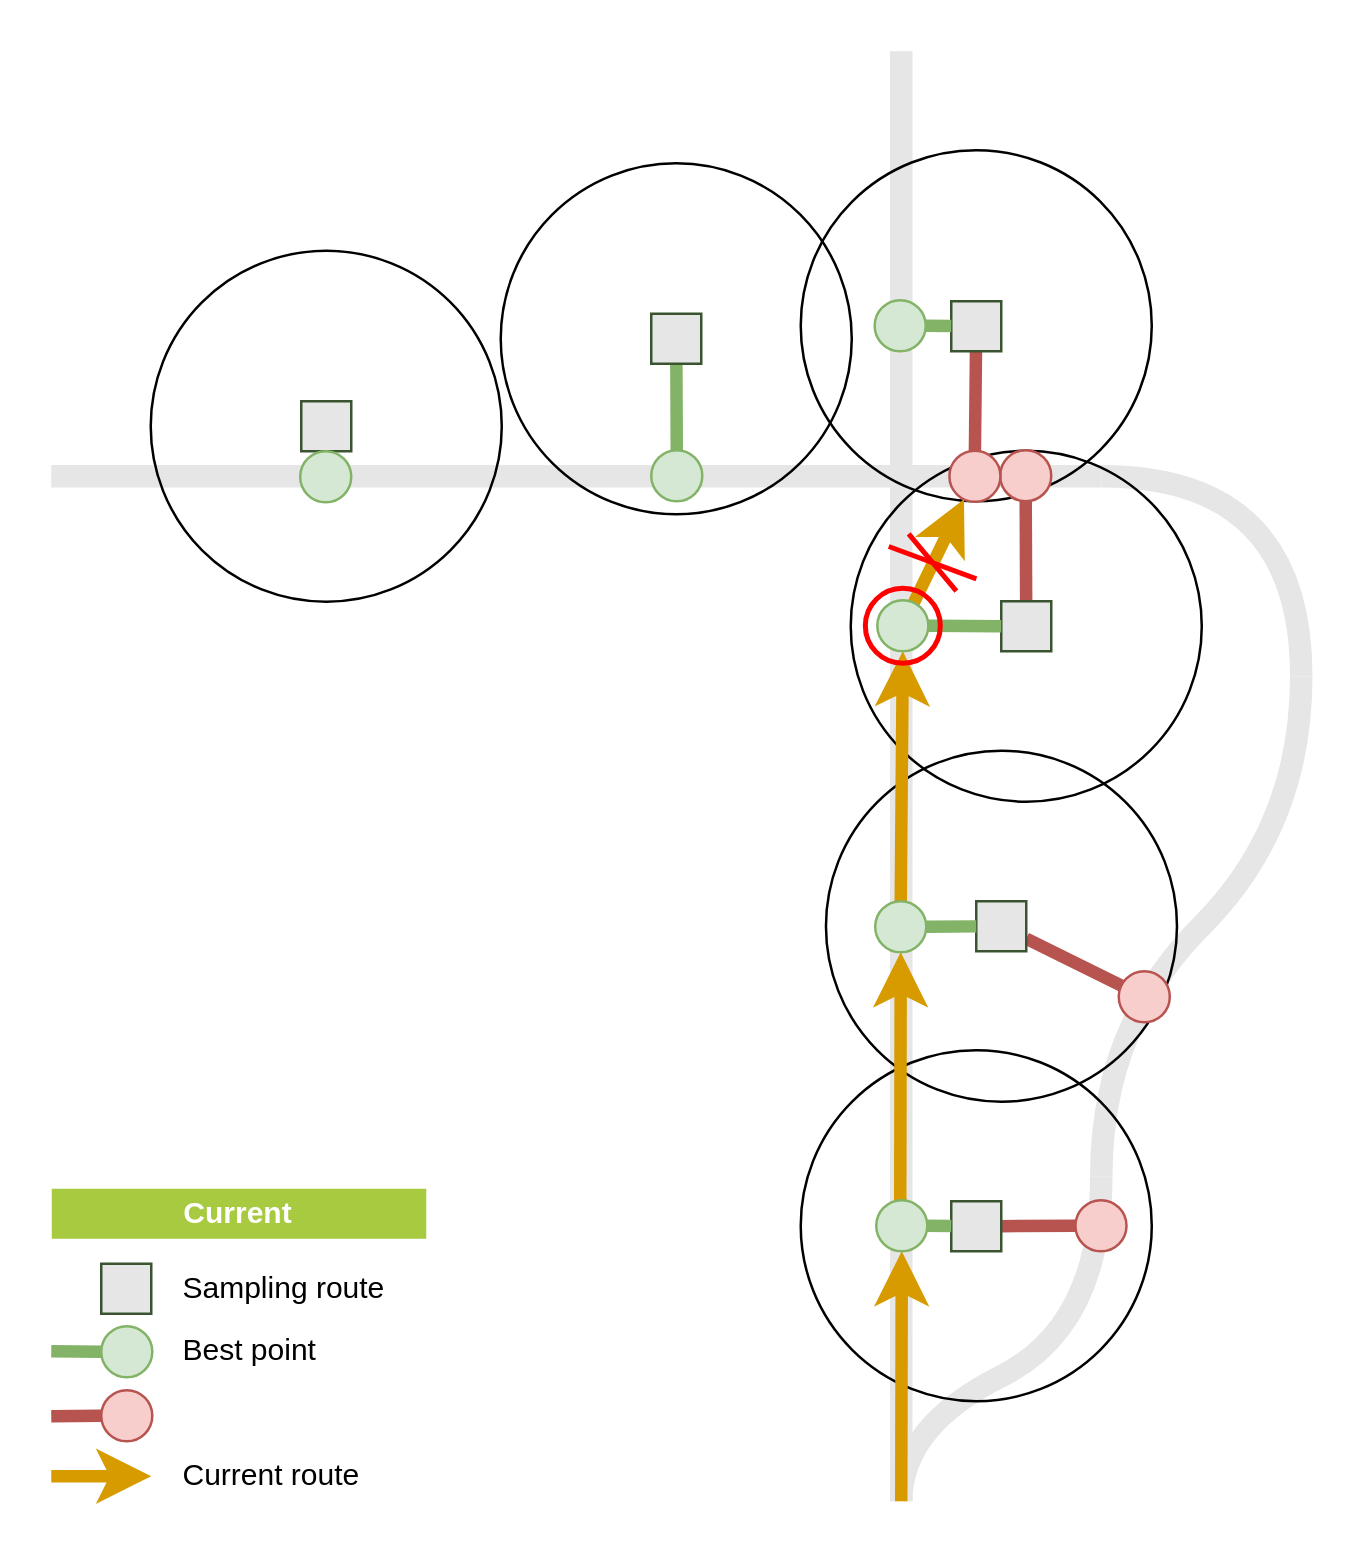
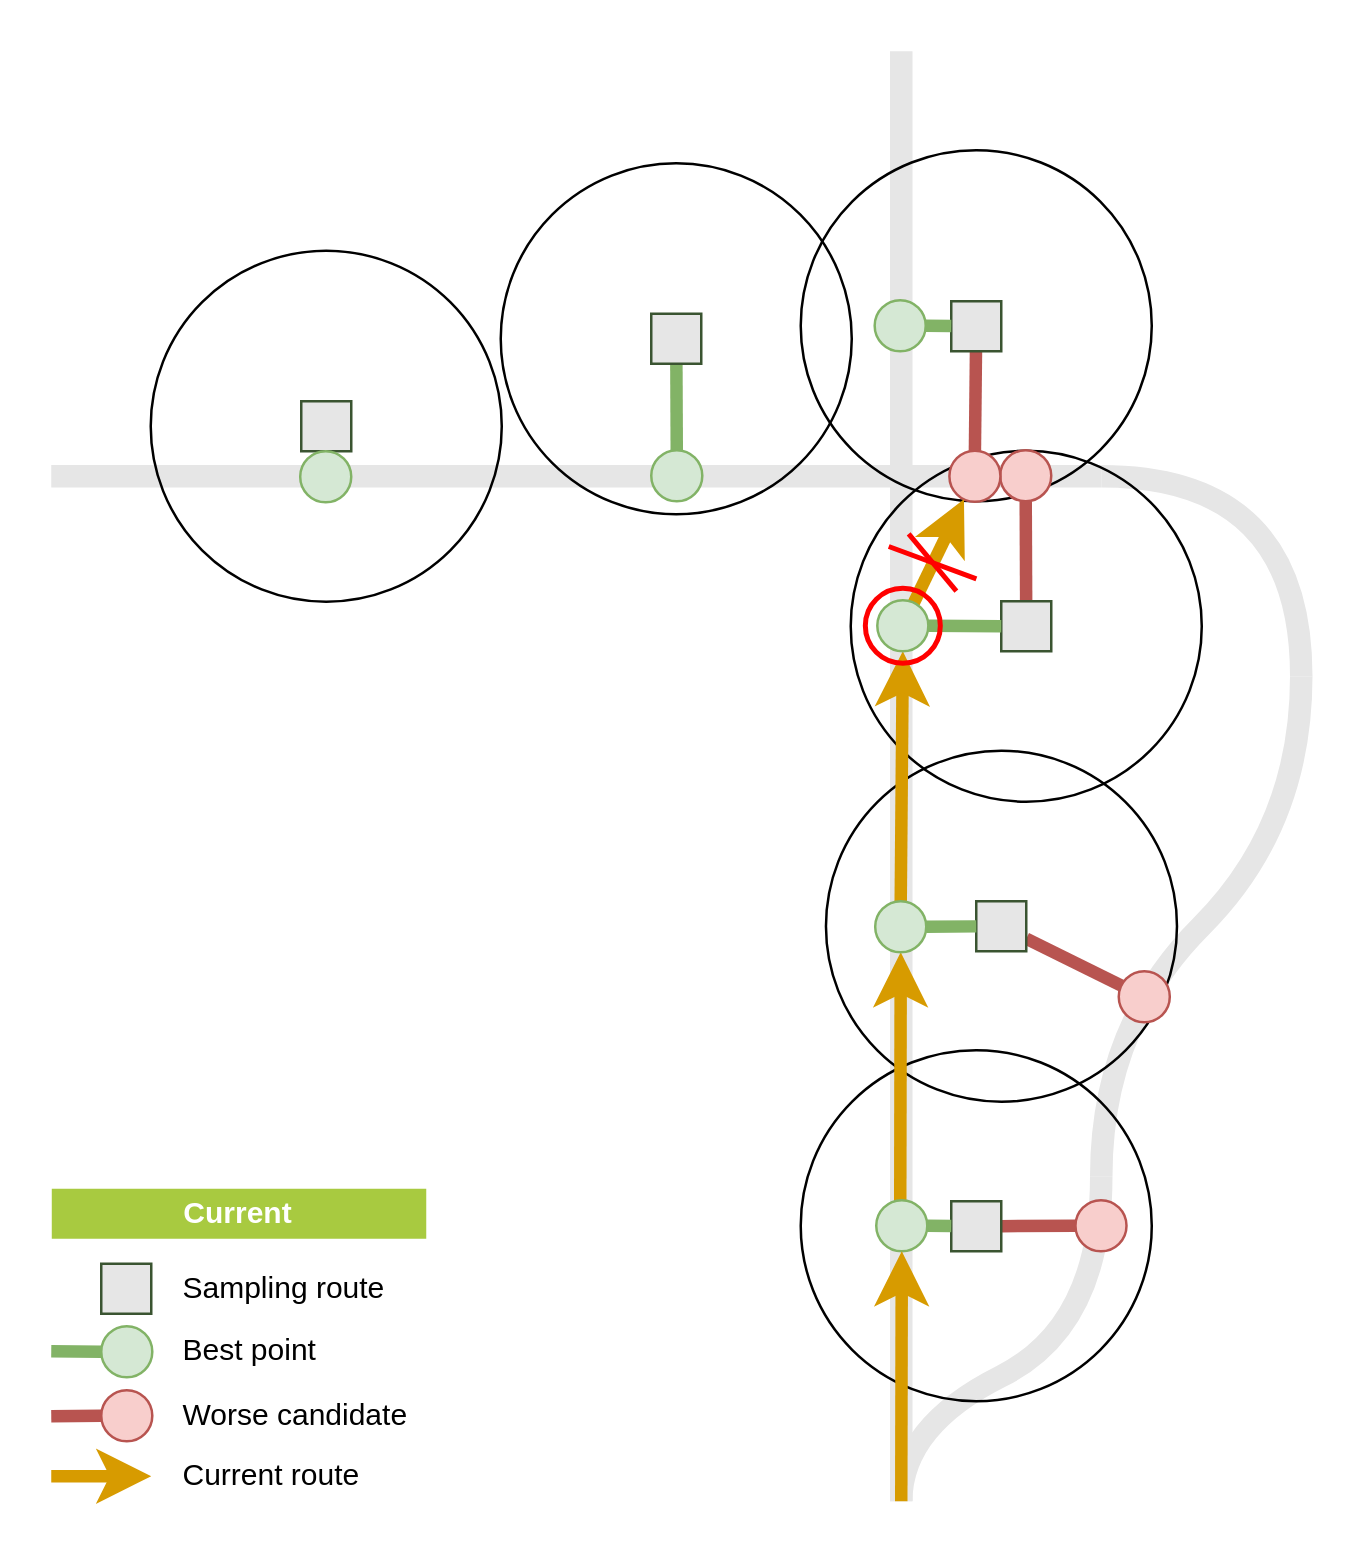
node "Worse candidate": added
